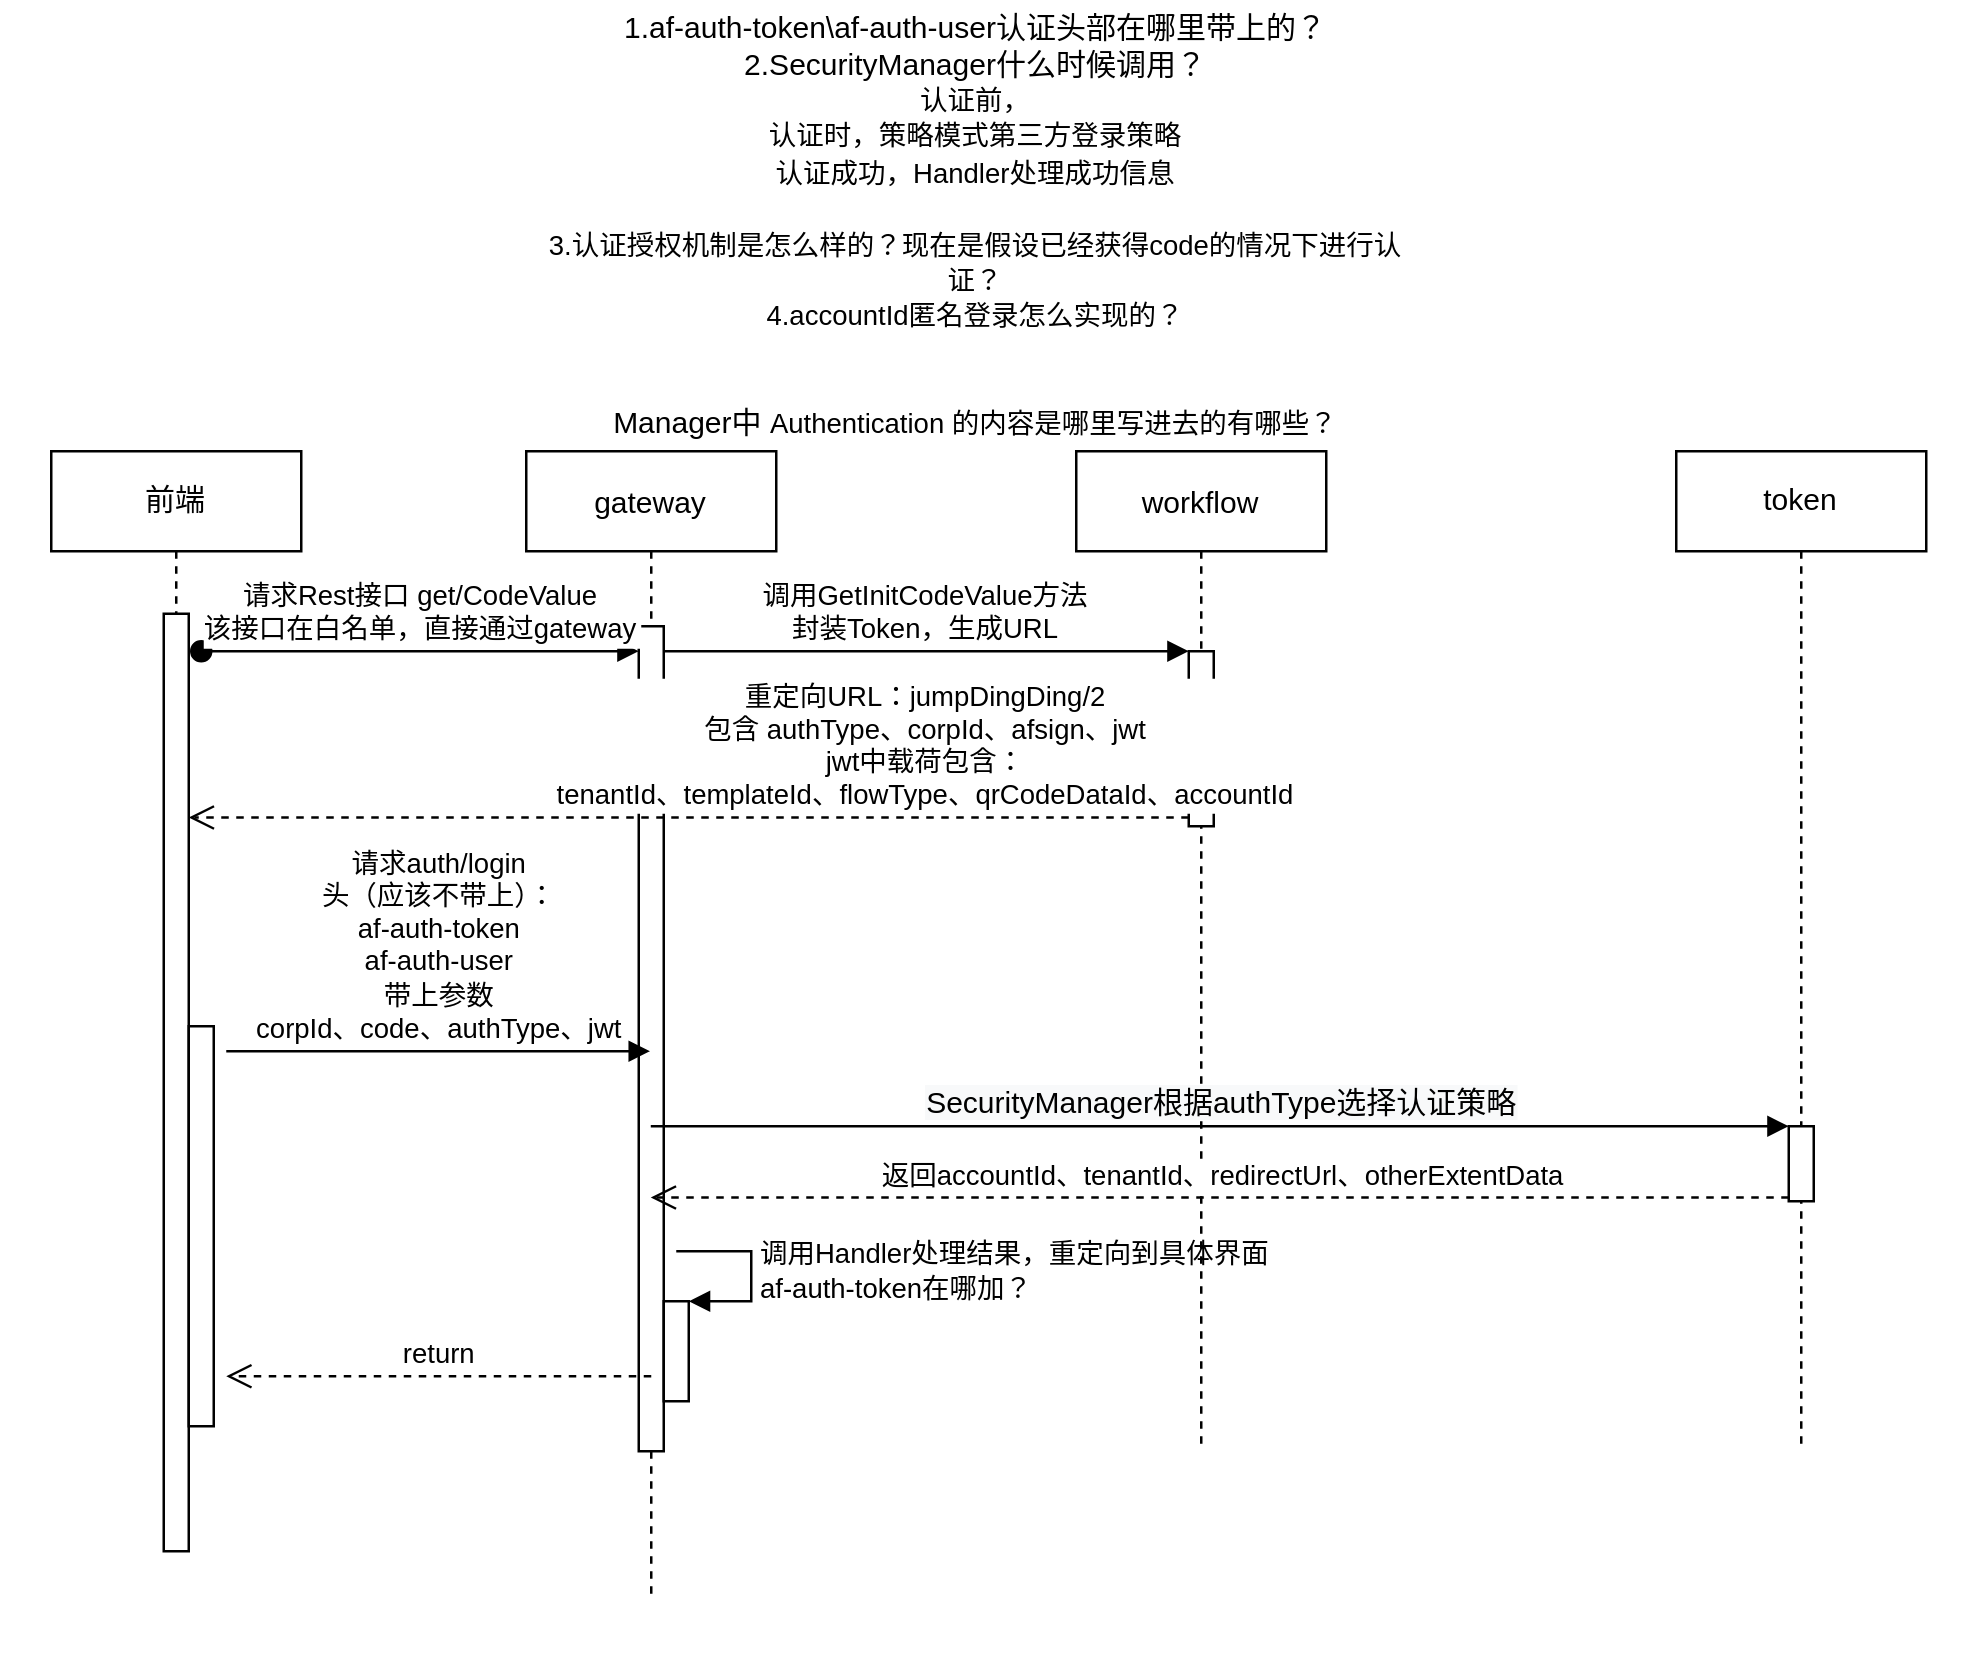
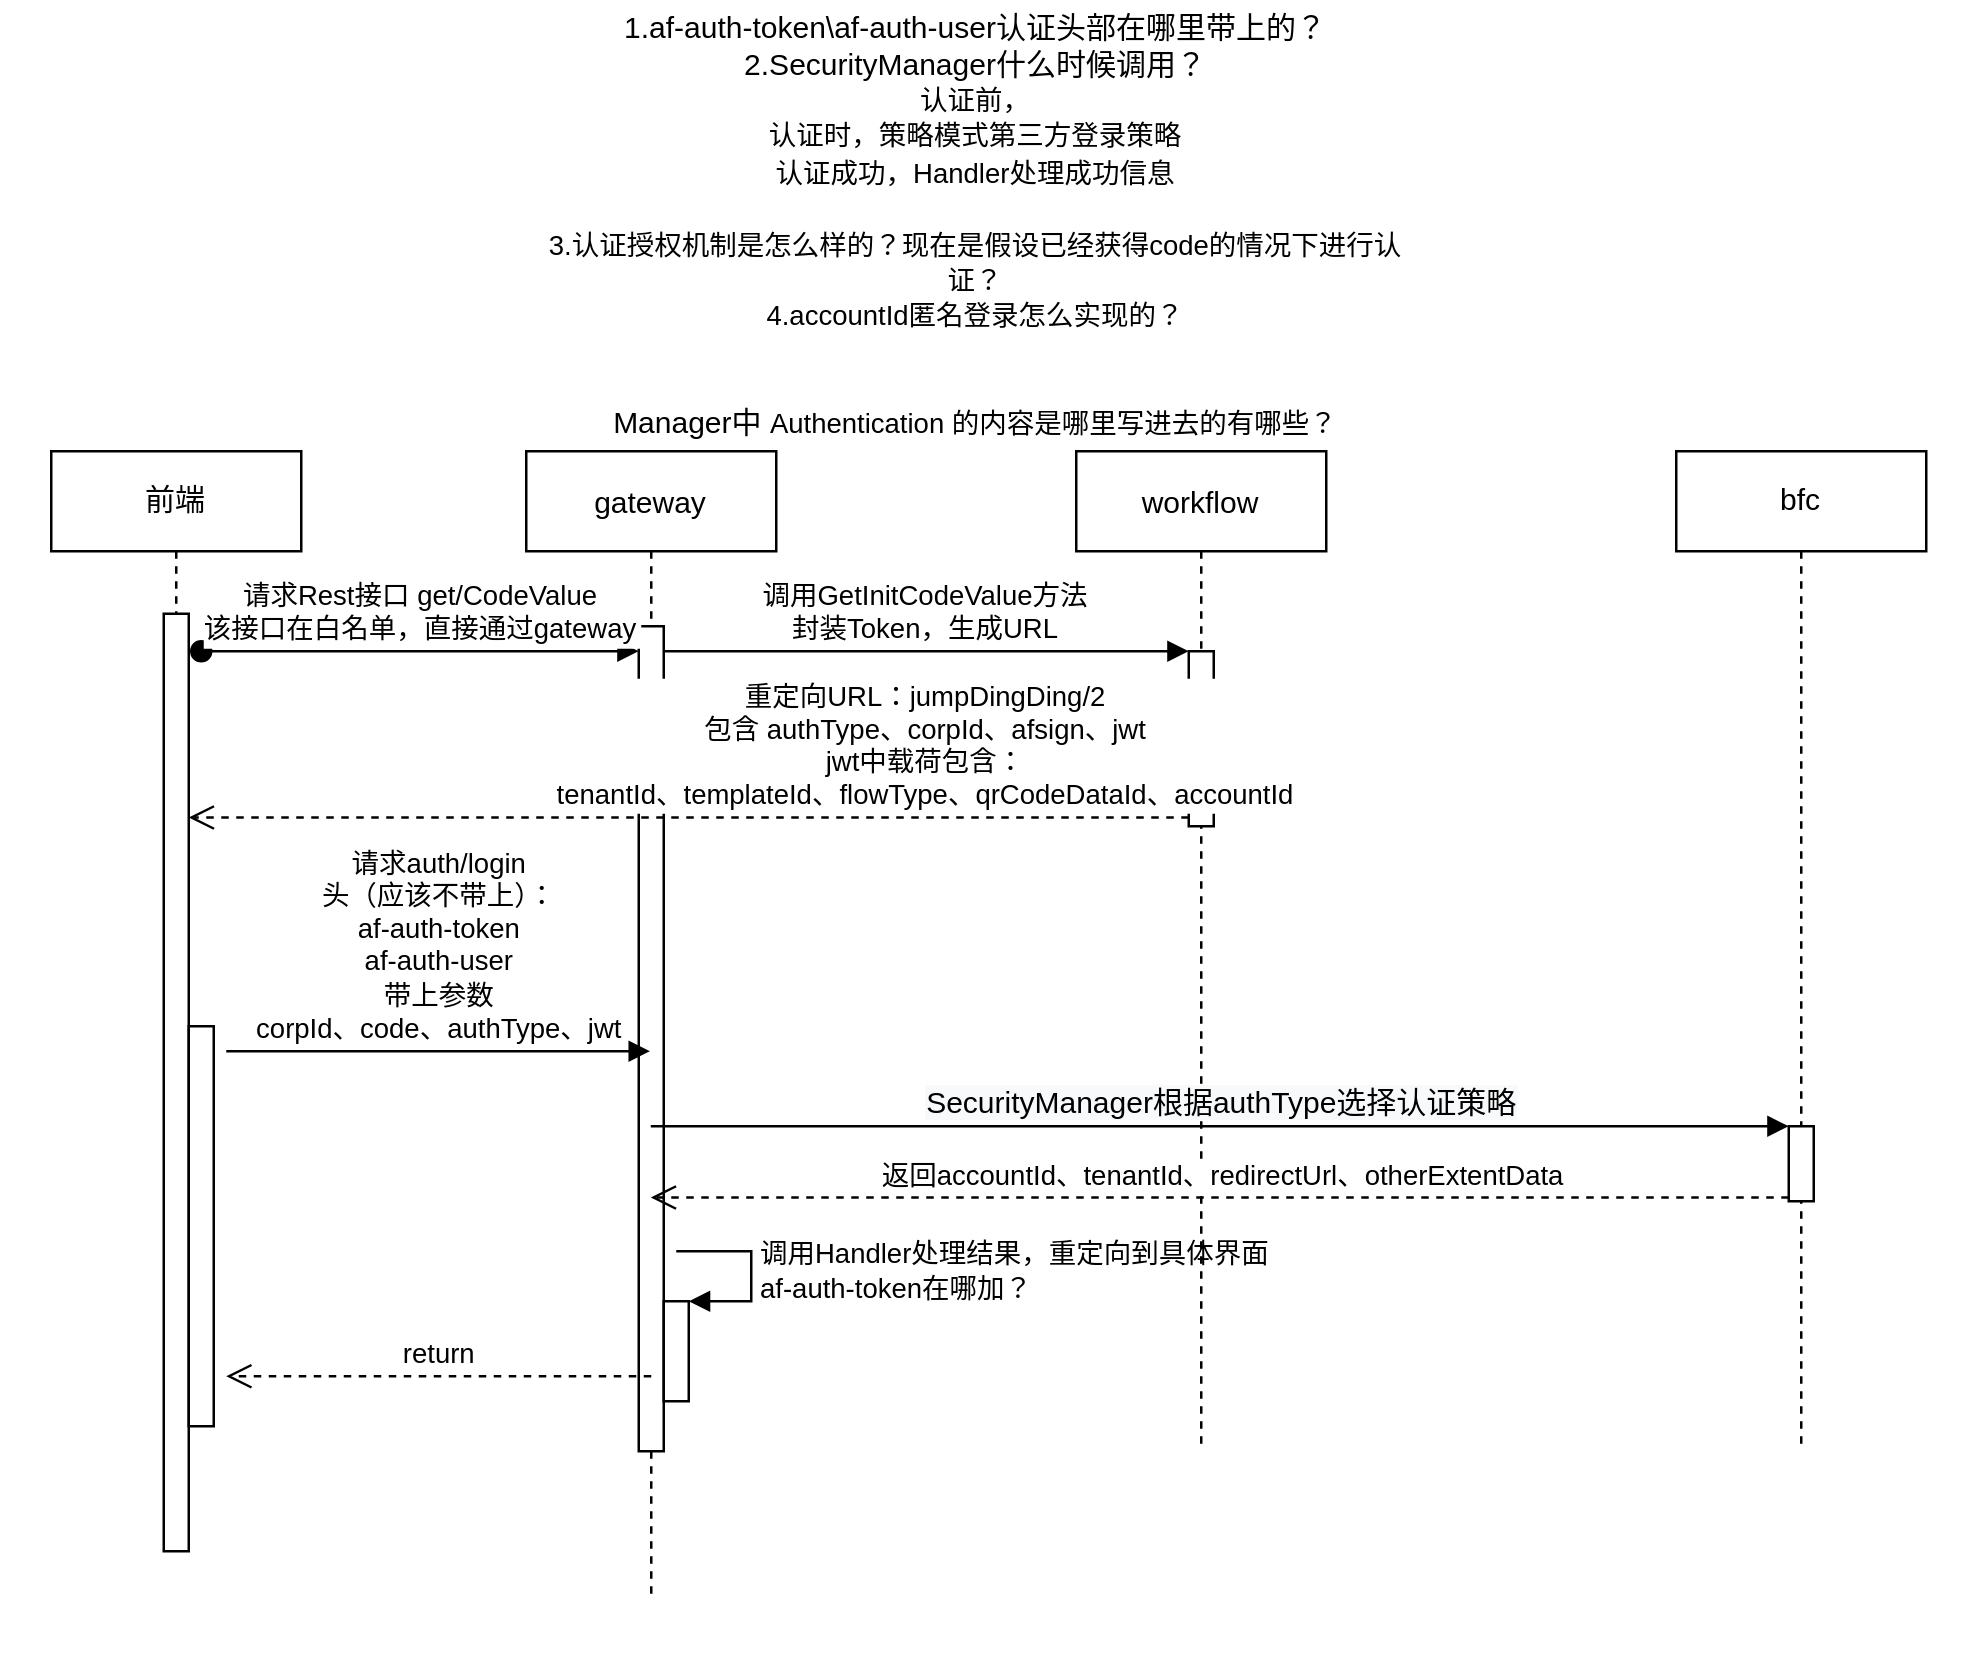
node "token": label "token" -> "bfc"
